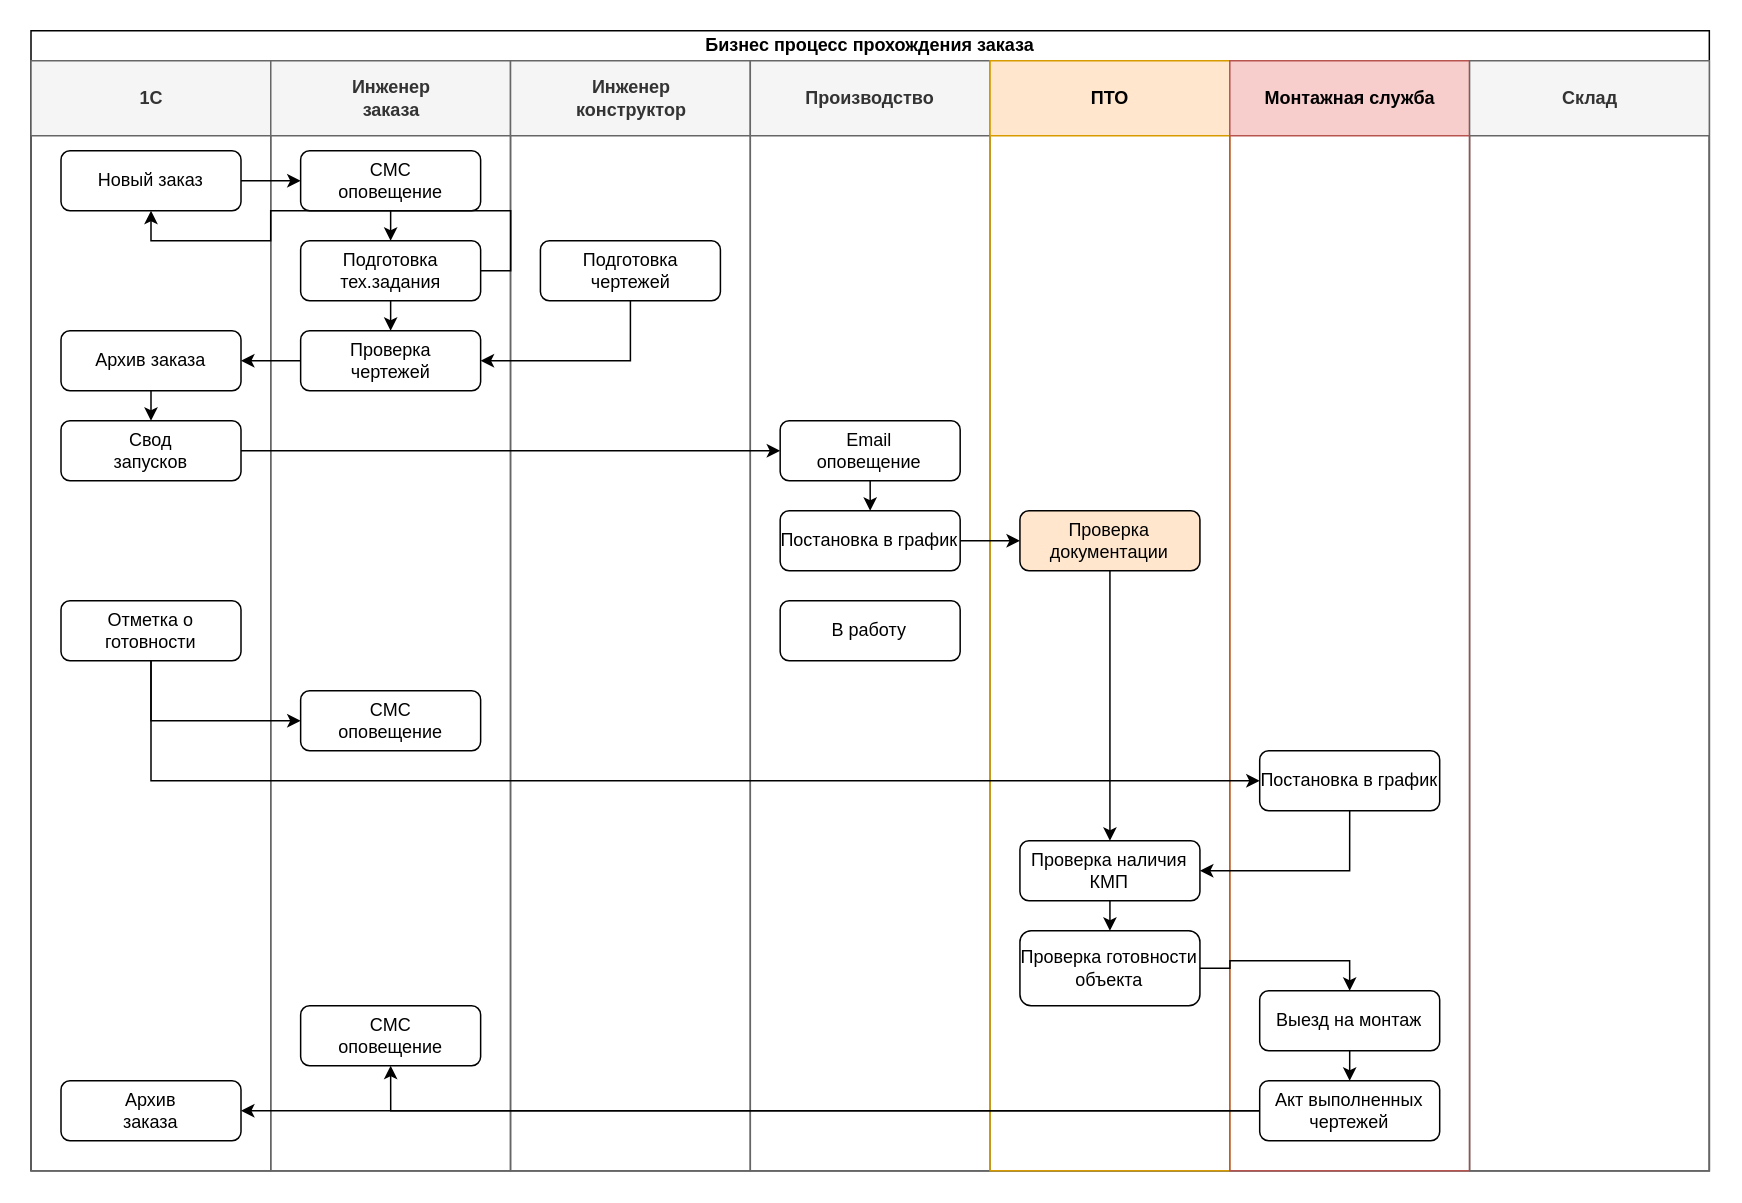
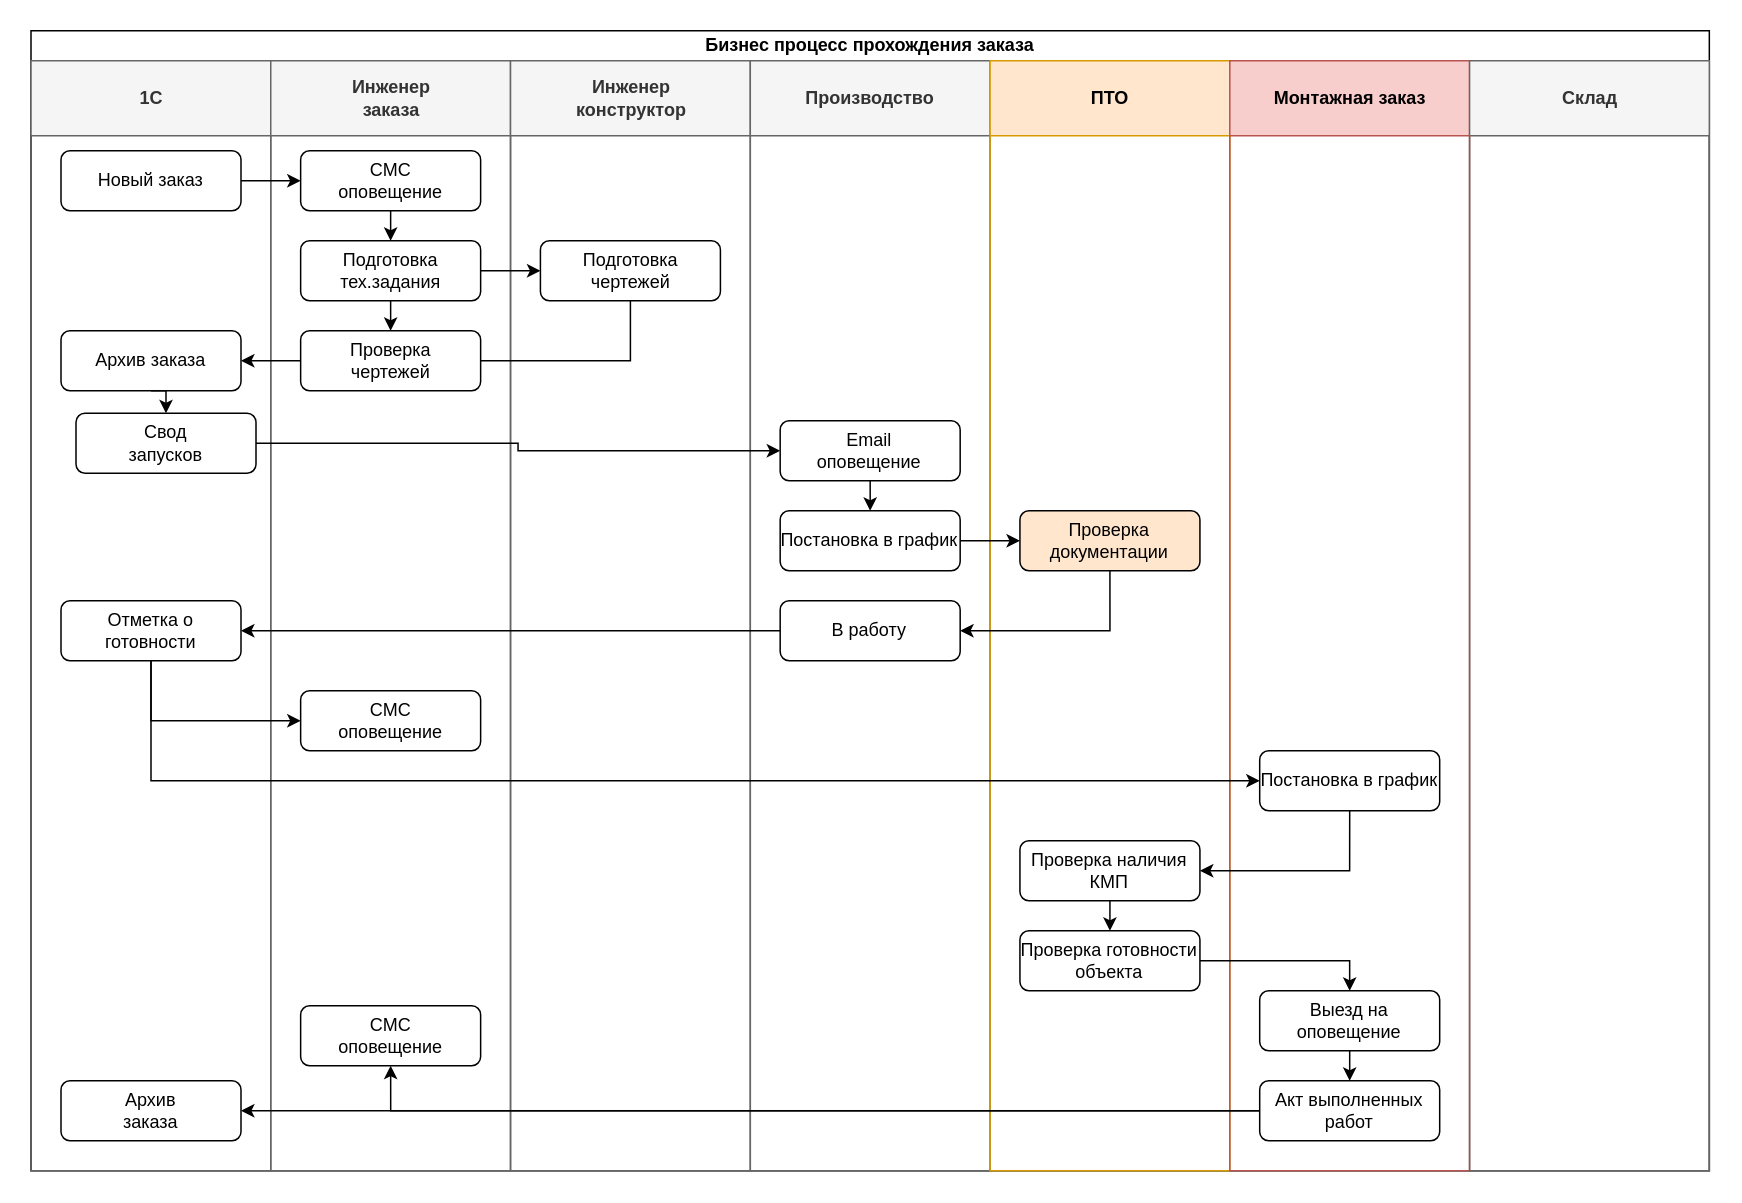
node "Монтажная служба": label "Монтажная служба" -> "Монтажная заказ"
edge "Подготовка тех.задания" -> "Новый заказ": now "Подготовка тех.задания" -> "Подготовка чертежей"
edge "Подготовка чертежей" -> "Проверка чертежей": arrowhead classic -> none
node "Свод запусков": moved (151, 451) -> (166, 443)
edge "В работу" -> "Отметка о готовности": added
edge "Проверка документации" -> "Проверка наличия КМП": now "Проверка документации" -> "В работу"
node "Проверка готовности объекта": size 180x75 -> 180x60
node "Выезд на монтаж": label "Выезд на монтаж" -> "Выезд на оповещение"
node "Акт выполненных чертежей": label "Акт выполненных чертежей" -> "Акт выполненных работ"
